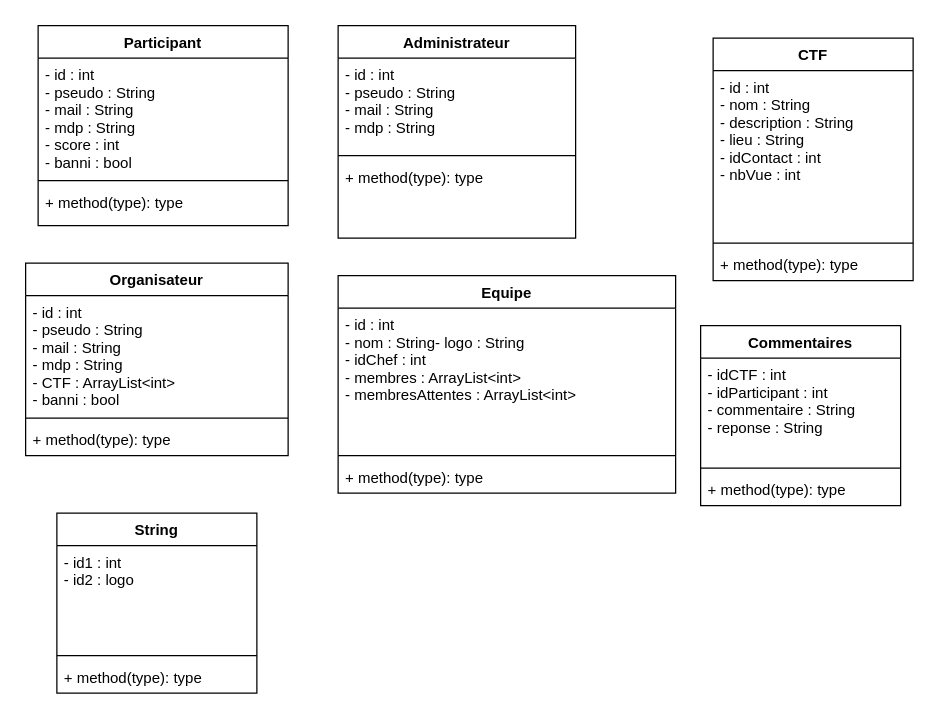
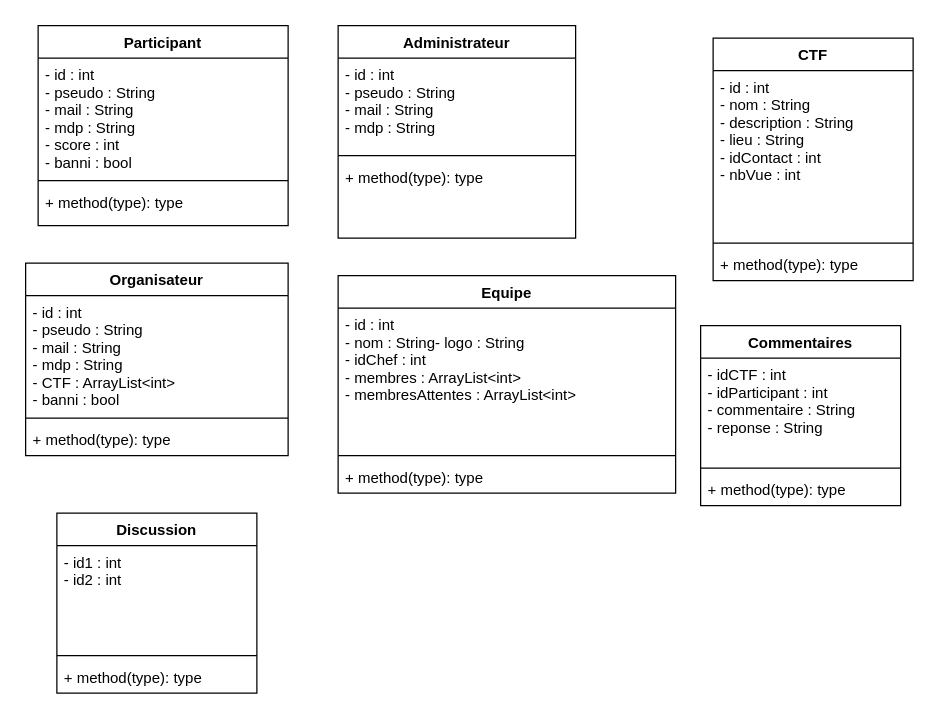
node "String": label "String" -> "Discussion"
node "- id1 : int - id2 : logo": label "- id1 : int - id2 : logo" -> "- id1 : int - id2 : int"
